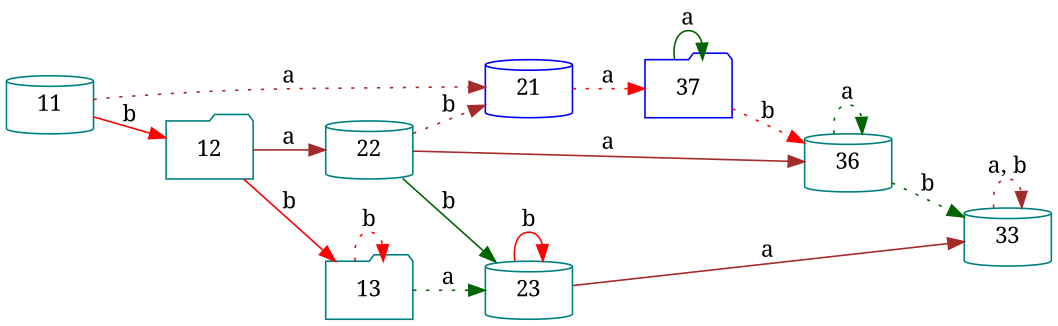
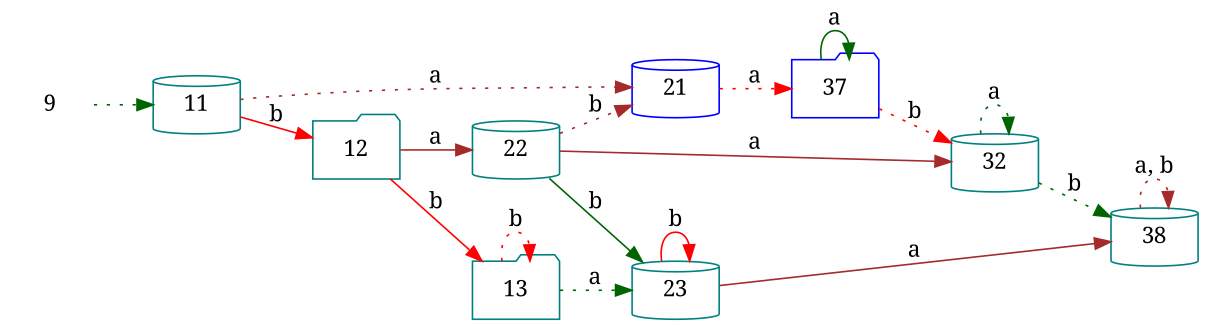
node "9": added
node "36": label "36" -> "32"
node "33": label "33" -> "38"
